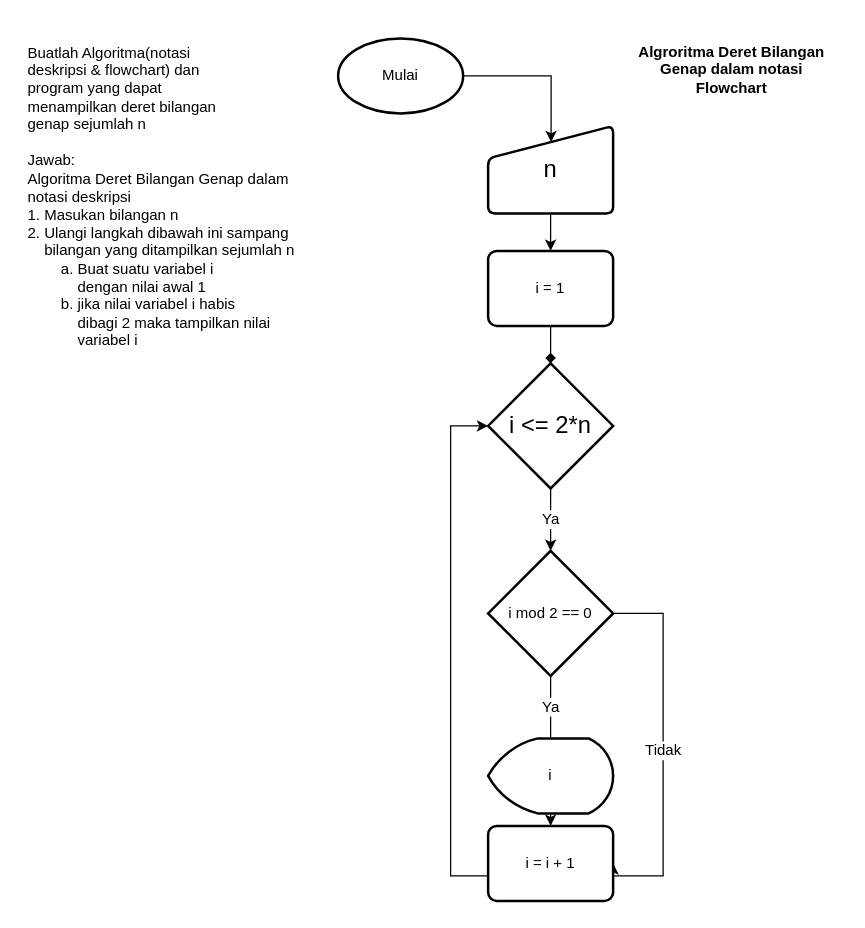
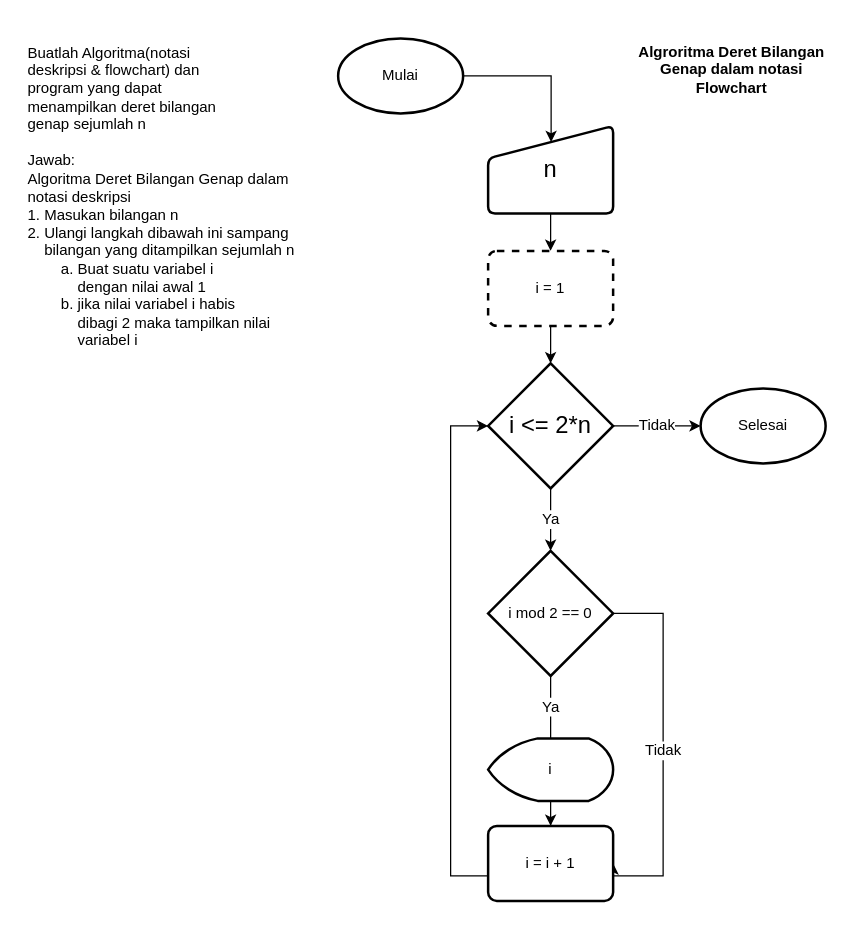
node "i = 1": style solid -> dashed
edge "i = 1" -> "i <= 2*n": arrowhead diamond -> classic
edge "i <= 2*n" -> "Selesai": added, label "Tidak"
node "Selesai": added
node "i": size 125x75 -> 125x63
